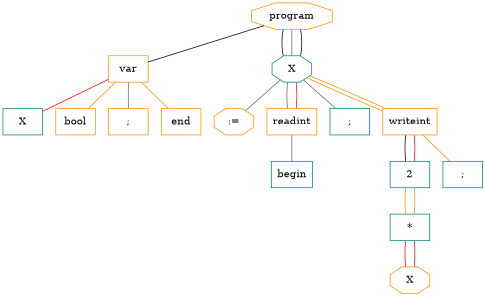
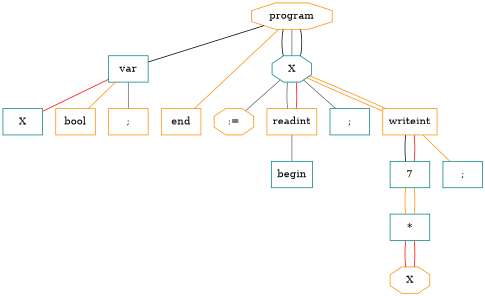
node "var": color darkorange -> teal
edge "var" -- "end": now "program" -- "end"
node "2": label "2" -> "7"
